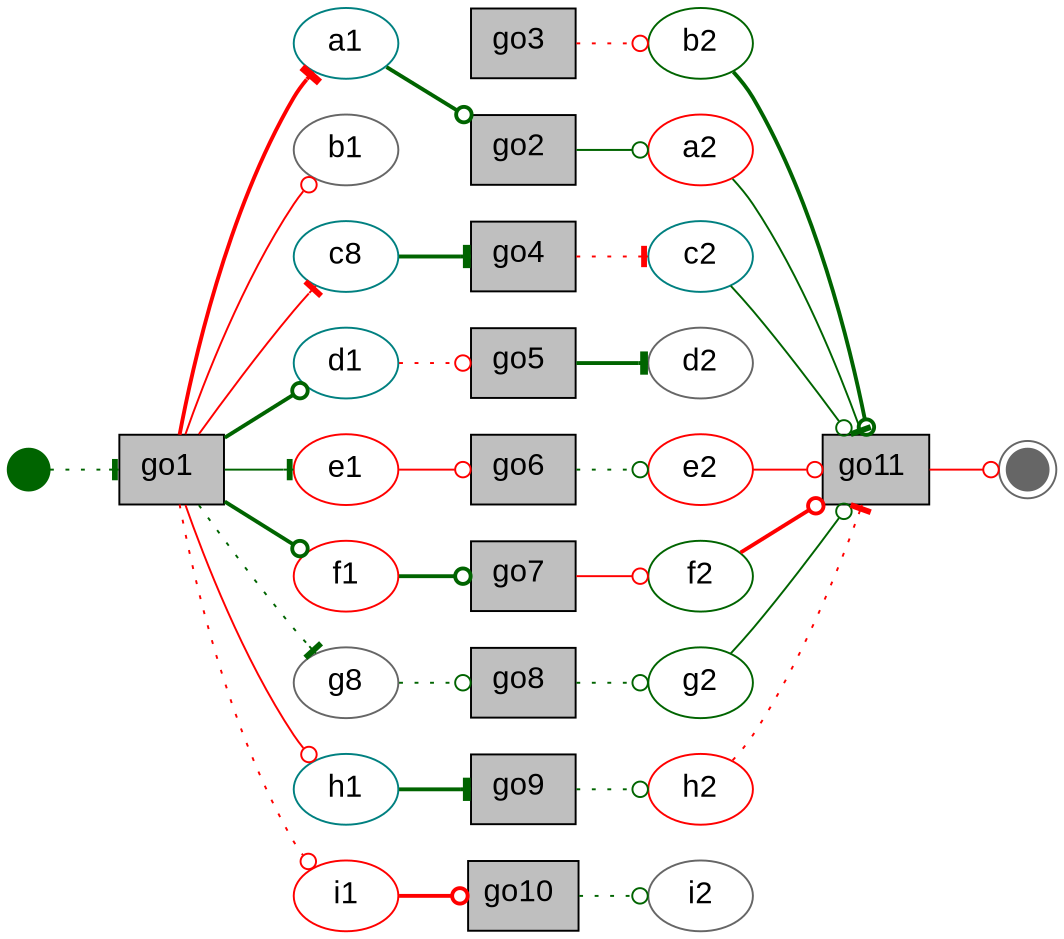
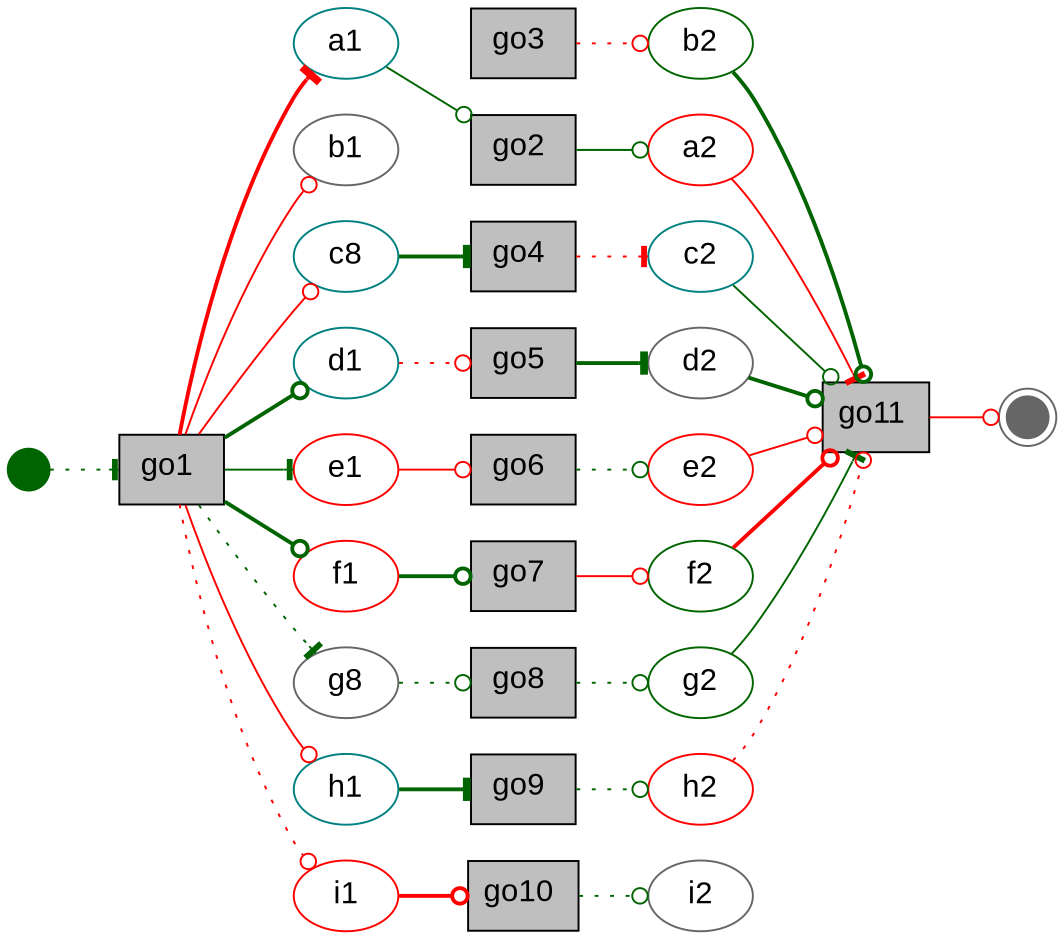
edge "a1" -> "go2": style bold -> solid
edge "a2" -> "go11": color darkgreen -> red
edge "go1" -> "c8": arrowhead tee -> odot
edge "d2" -> "go11": added
edge "g2" -> "go11": arrowhead odot -> tee
edge "h2" -> "go11": arrowhead tee -> odot
